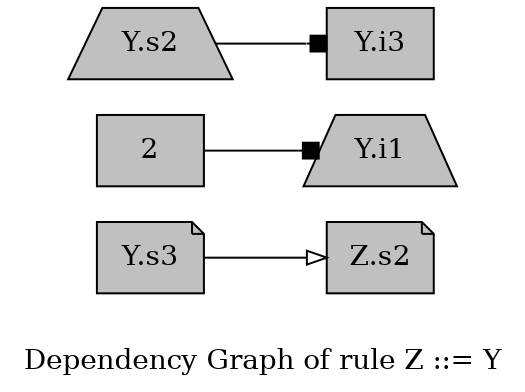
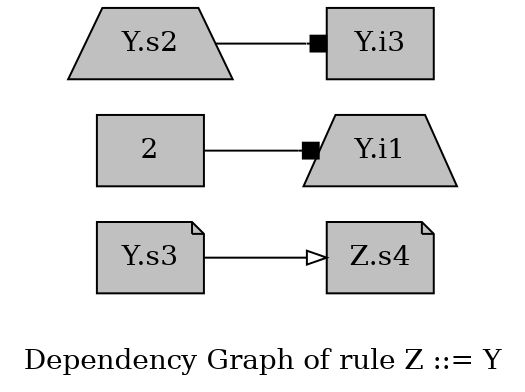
node "Z.s2": label "Z.s2" -> "Z.s4"
